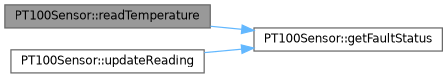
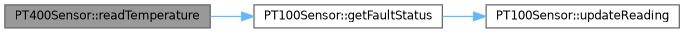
node "PT100Sensor::readTemperature": label "PT100Sensor::readTemperature" -> "PT400Sensor::readTemperature"
edge "PT100Sensor::updateReading" -> "PT100Sensor::getFaultStatus": reversed
